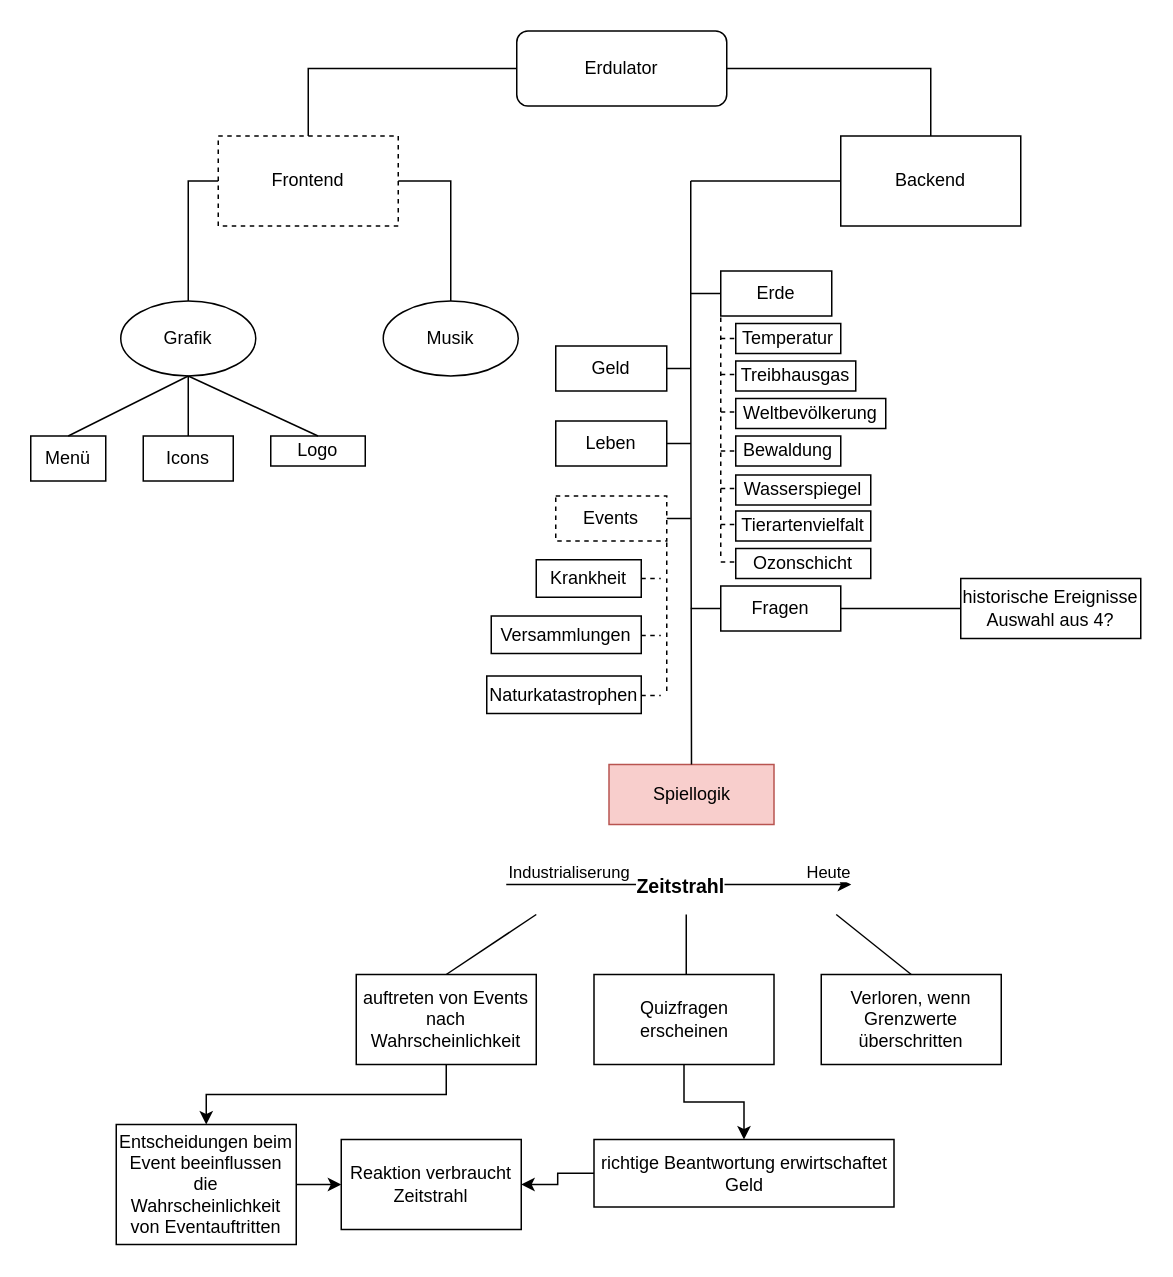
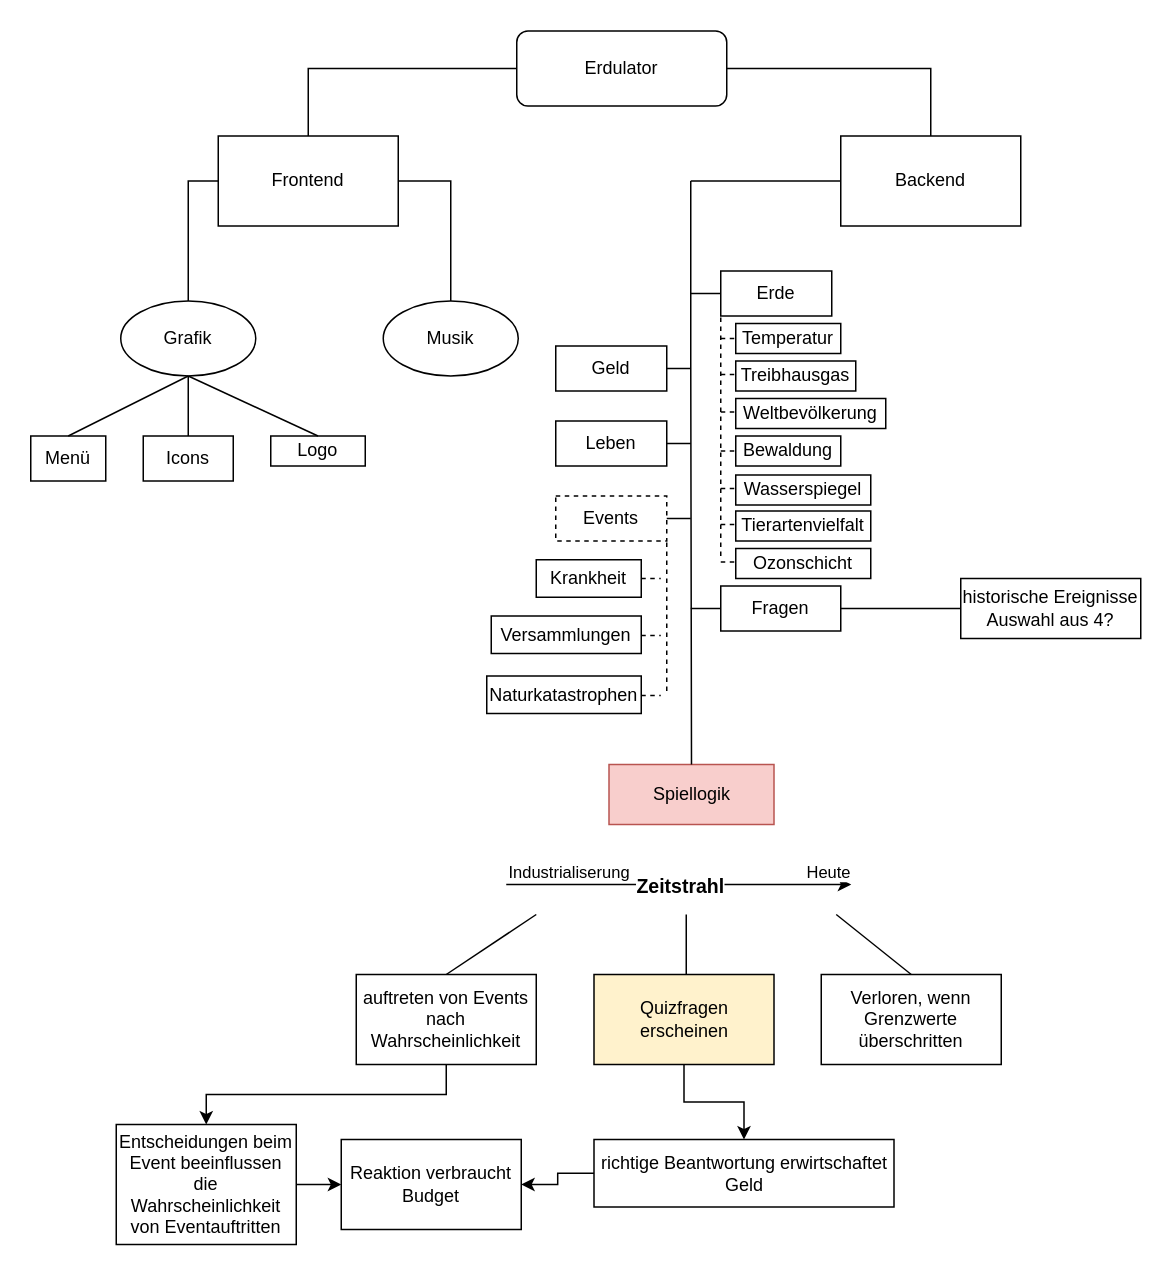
node "Frontend": style dashed -> solid
node "Quizfragen erscheinen": fillcolor #ffffff -> #fff2cc
node "Reaktion verbraucht Zeitstrahl": label "Reaktion verbraucht Zeitstrahl" -> "Reaktion verbraucht Budget"
